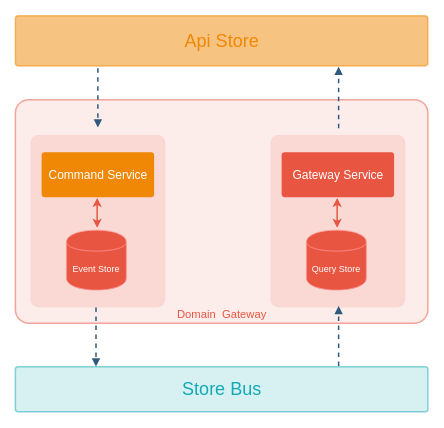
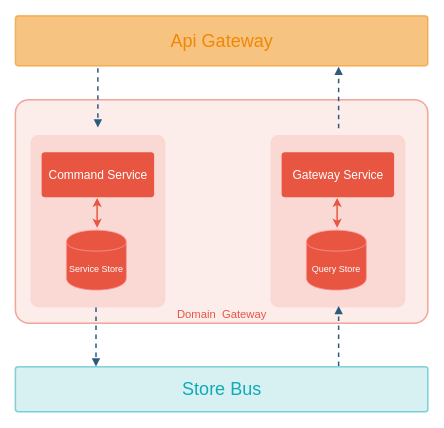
node "Api Store": label "Api Store" -> "Api Gateway"
node "Command Service": fillcolor #f08705 -> #e85642
node "Event Store": label "Event Store" -> "Service Store"
